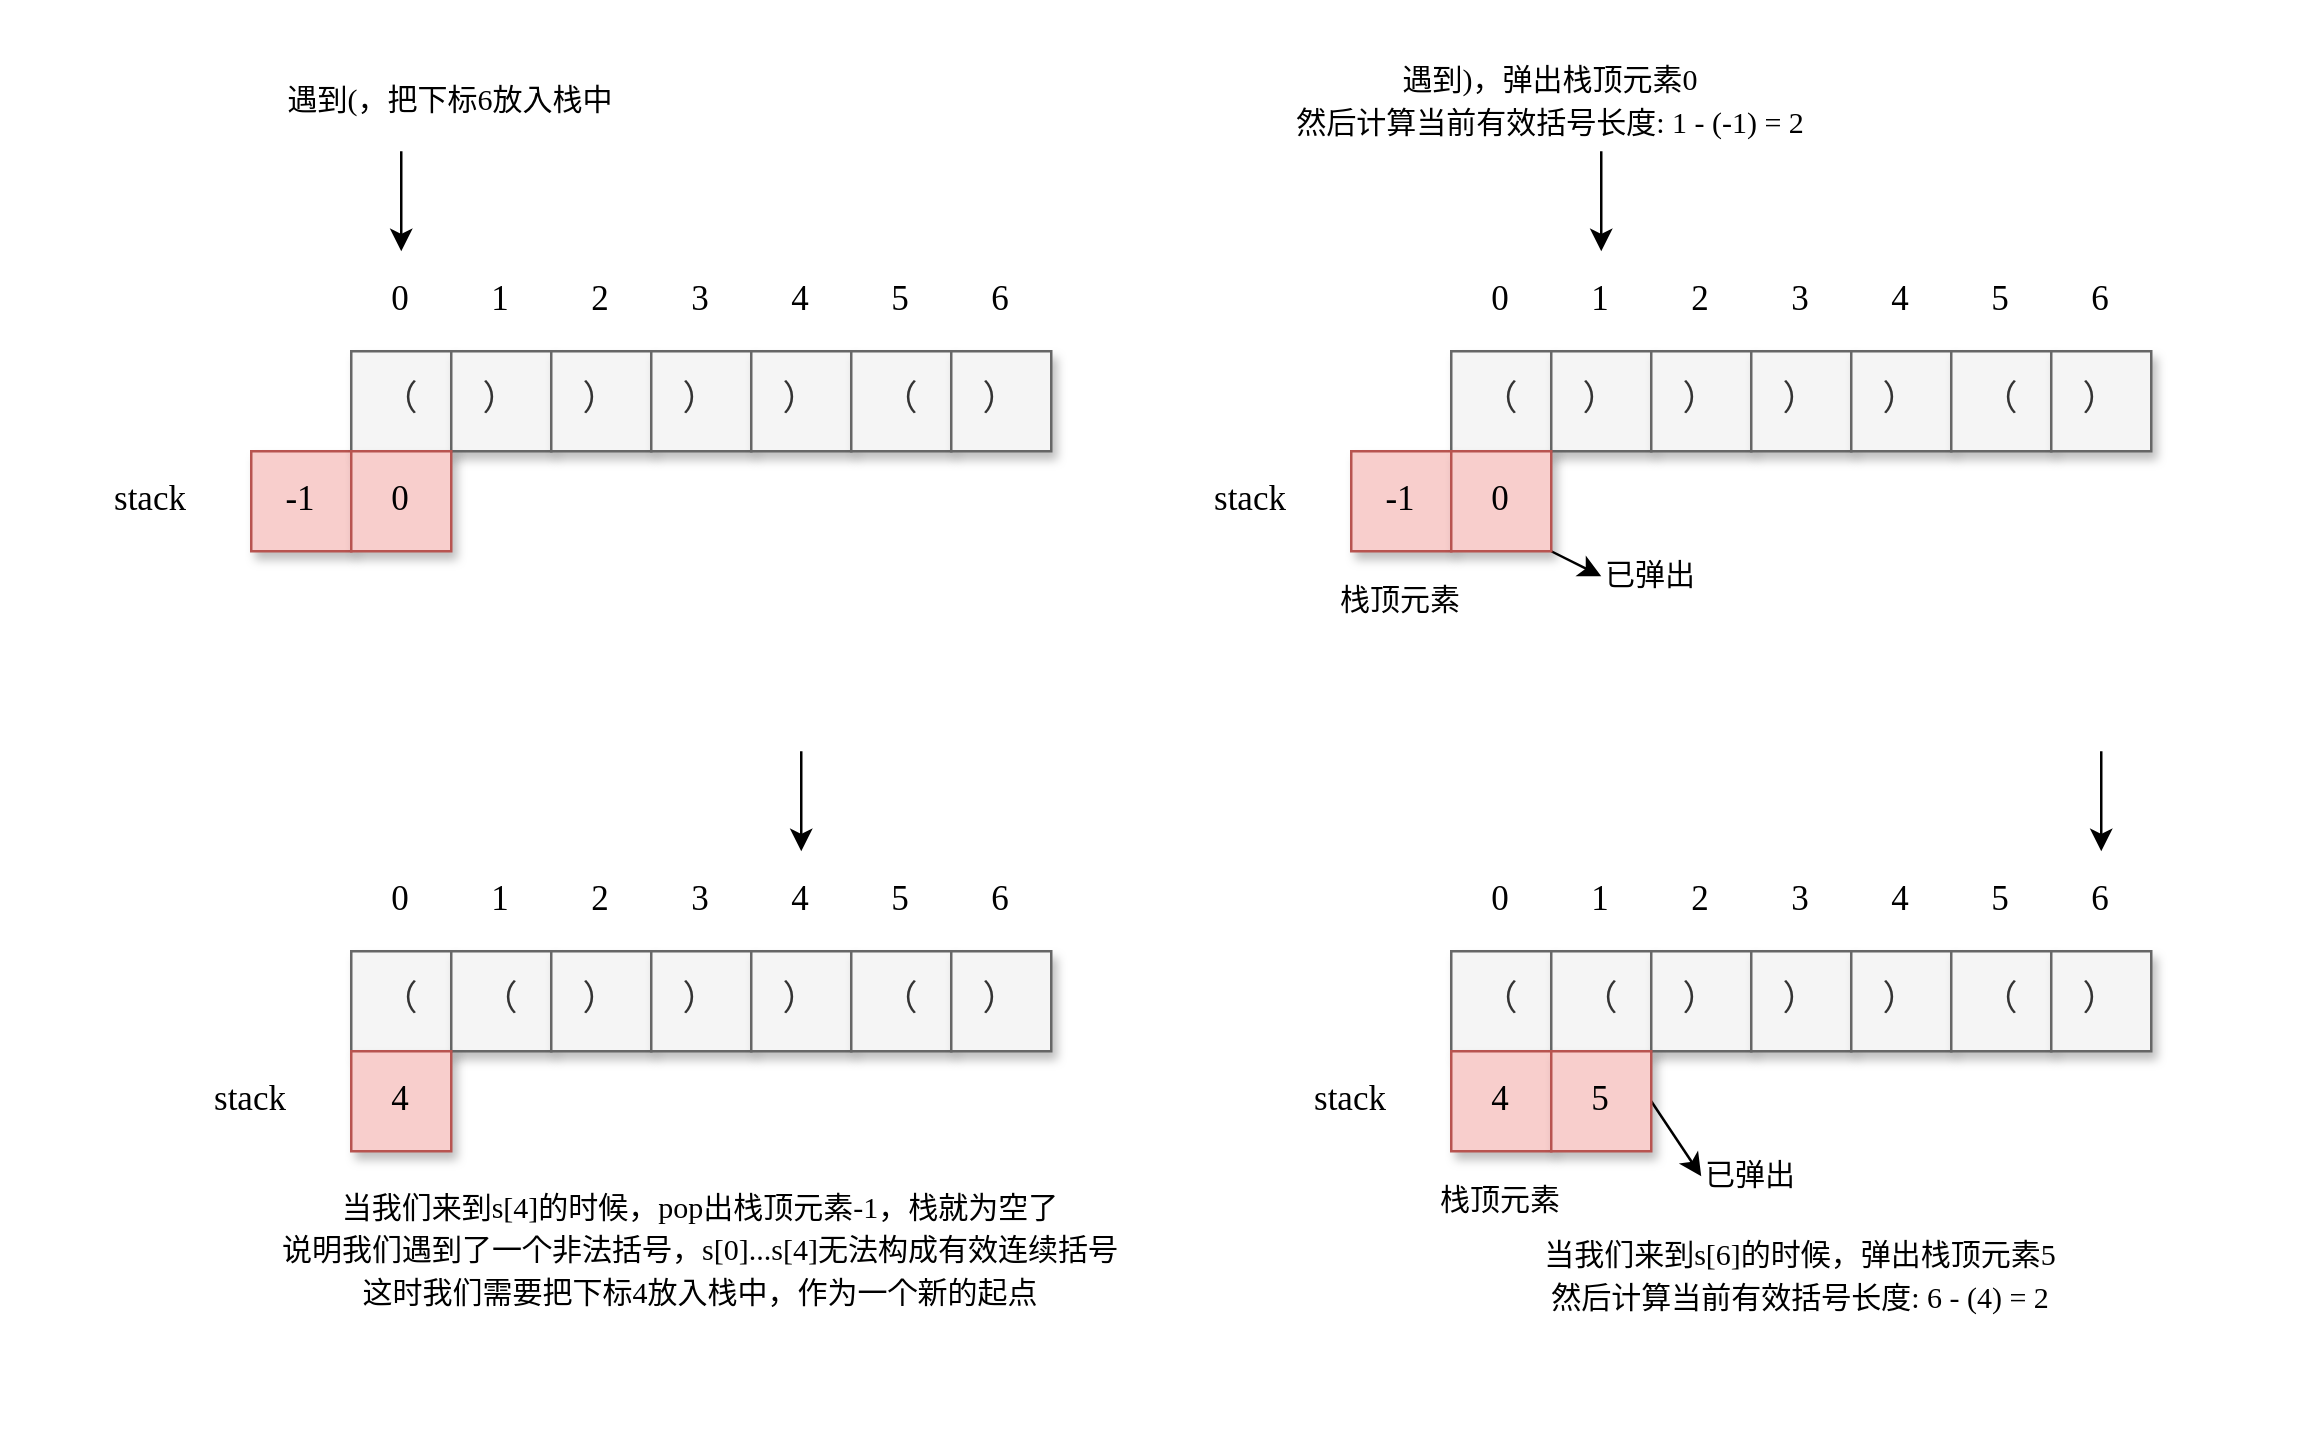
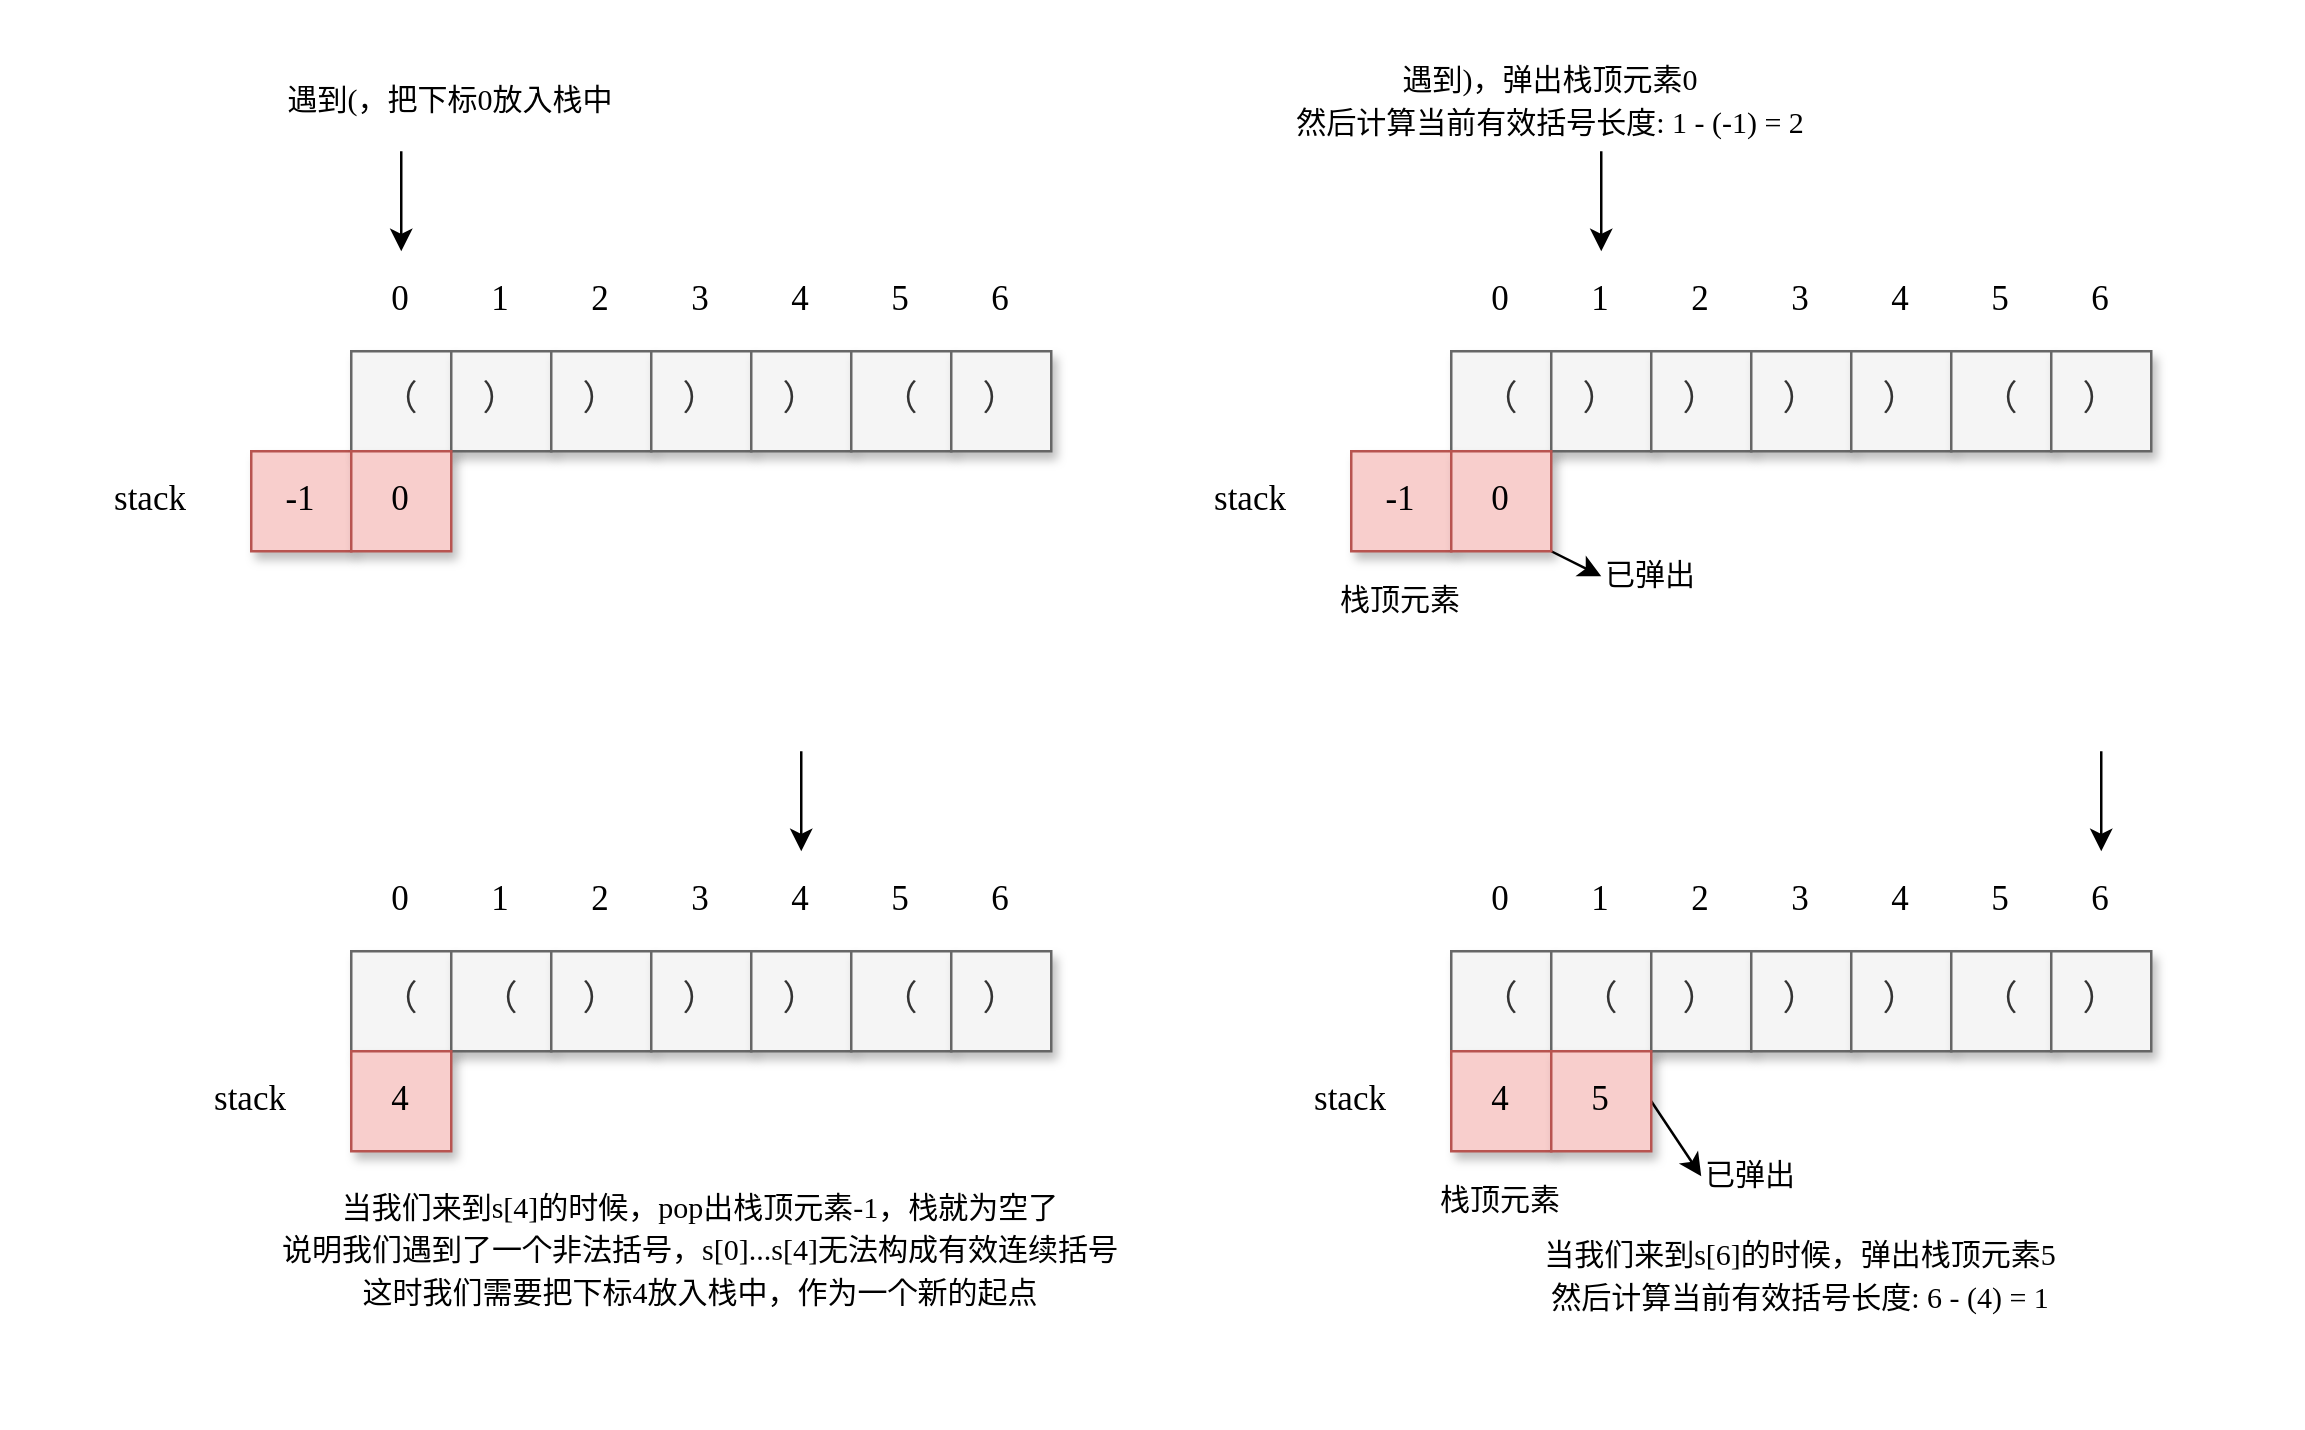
node "遇到(，把下标6放入栈中": label "遇到(，把下标6放入栈中" -> "遇到(，把下标0放入栈中"
node "当我们来到s[6]的时候，弹出栈顶元素5然后计算当前有效括号长度: 6 - (4) = 2": label "当我们来到s[6]的时候，弹出栈顶元素5然后计算当前有效括号长度: 6 - (4) = 2" -> "当我们来到s[6]的时候，弹出栈顶元素5然后计算当前有效括号长度: 6 - (4) = 1"
